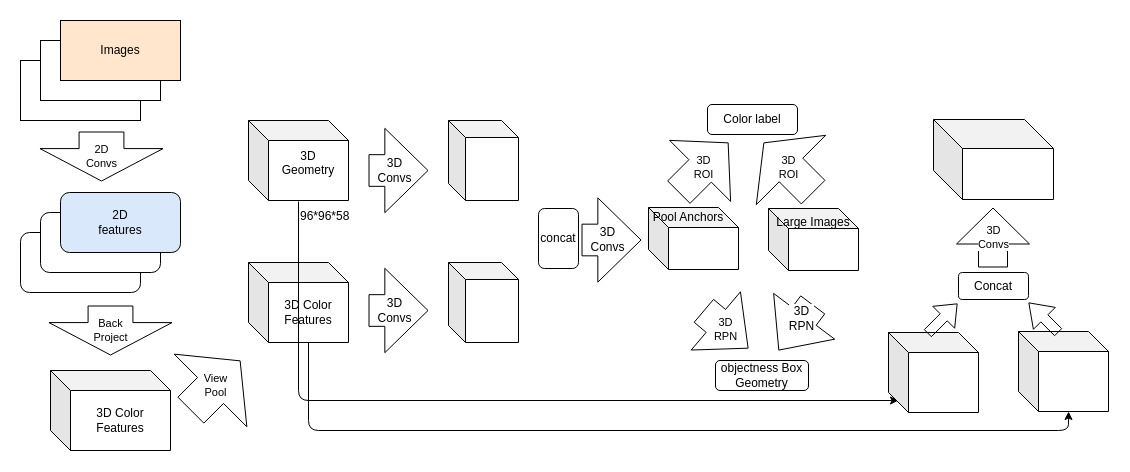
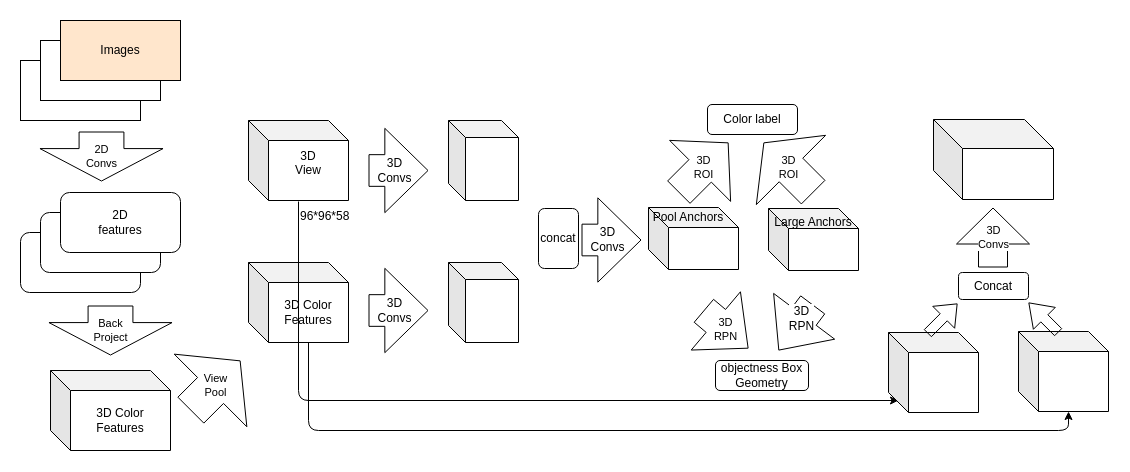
node "3D Geometry": label "3D Geometry" -> "3D View"
node "2D features": fillcolor #dae8fc -> #ffffff
node "Large Images": label "Large Images" -> "Large Anchors"
